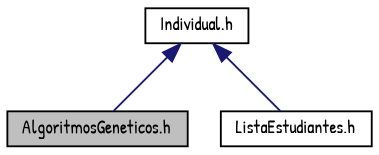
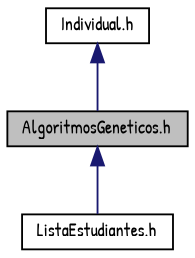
edge "ListaEstudiantes.h" -> "Individual.h": now "ListaEstudiantes.h" -> "AlgoritmosGeneticos.h"
